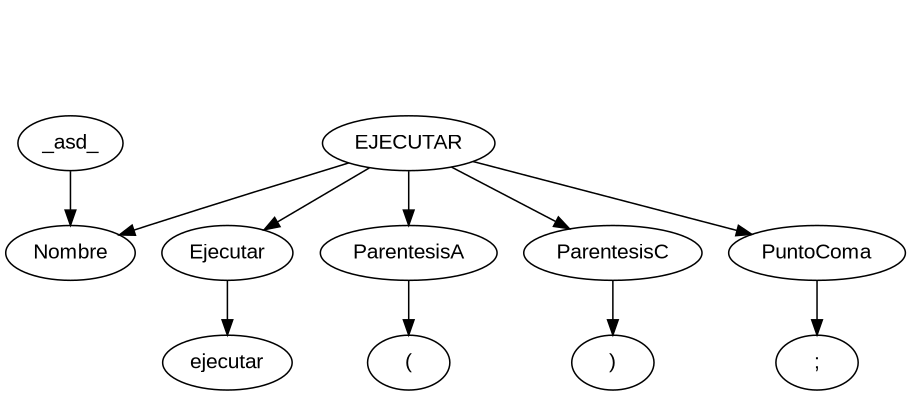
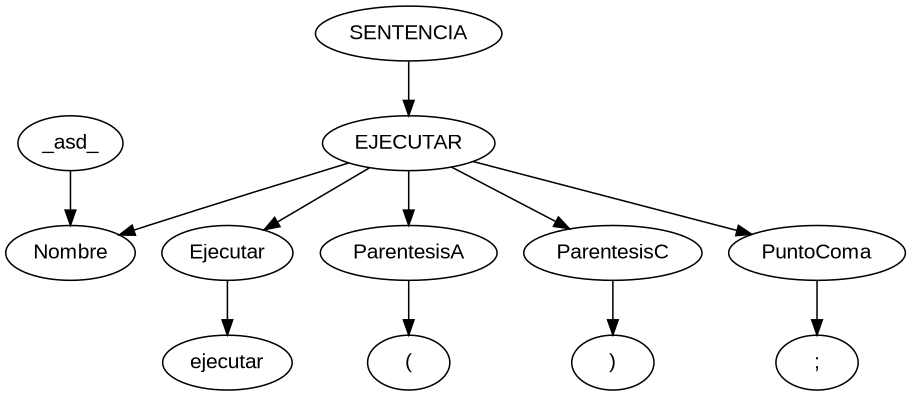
node "SENTENCIA": added
